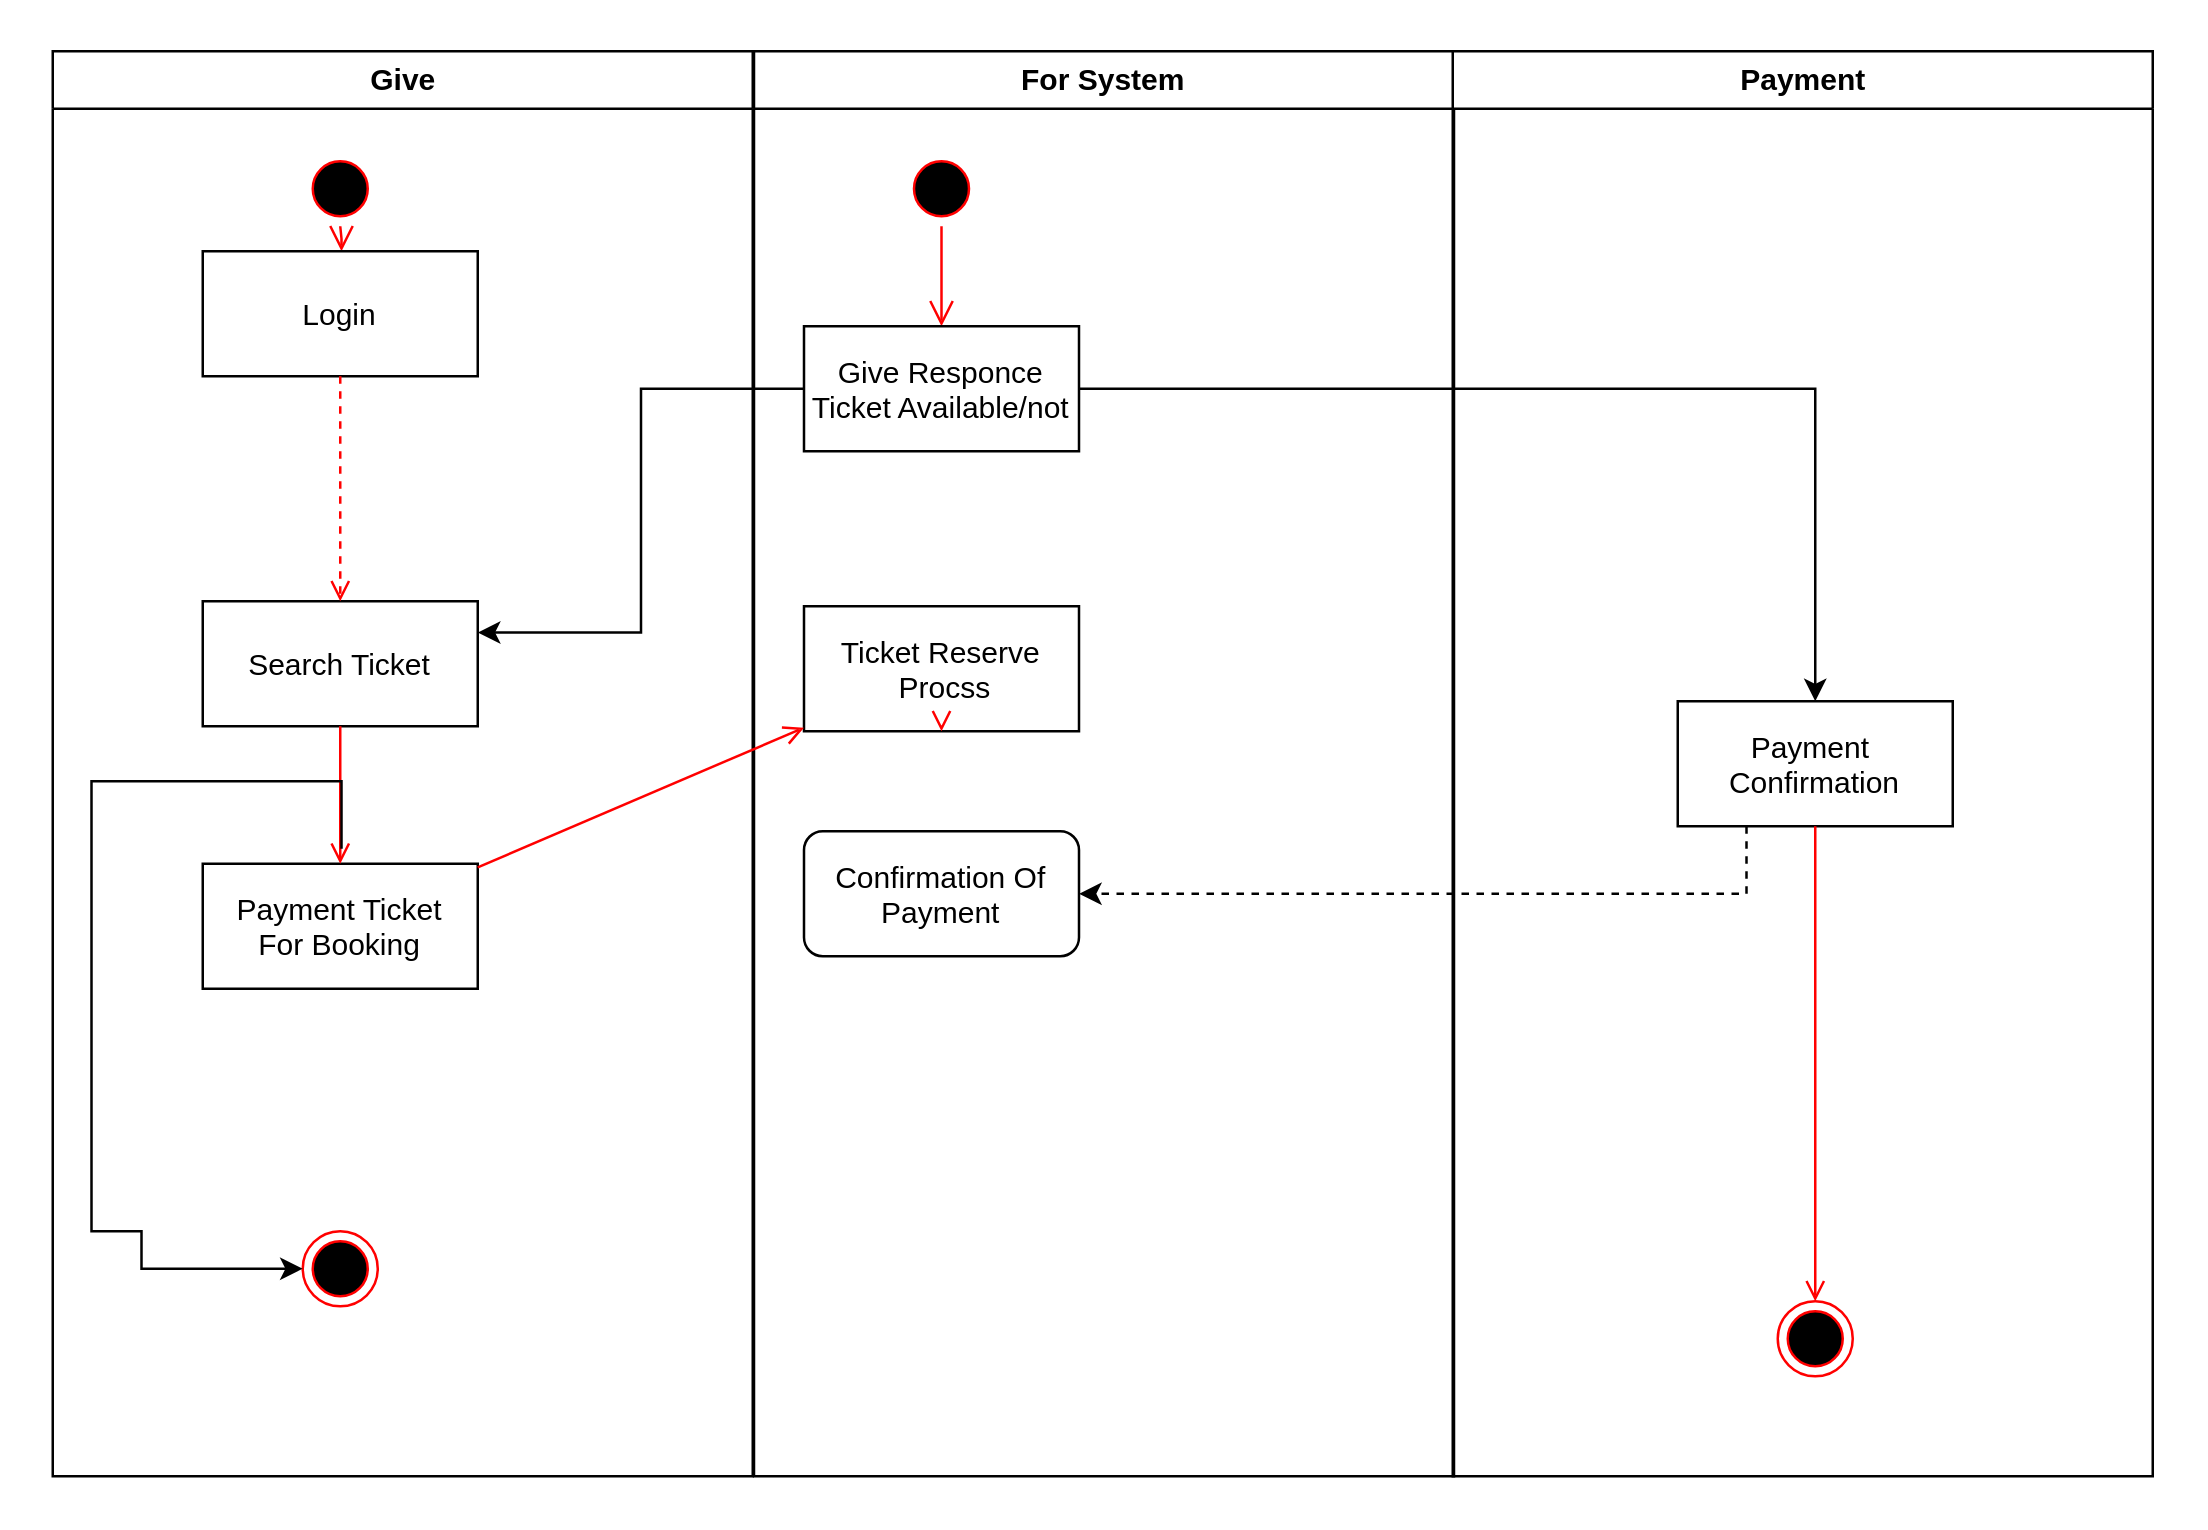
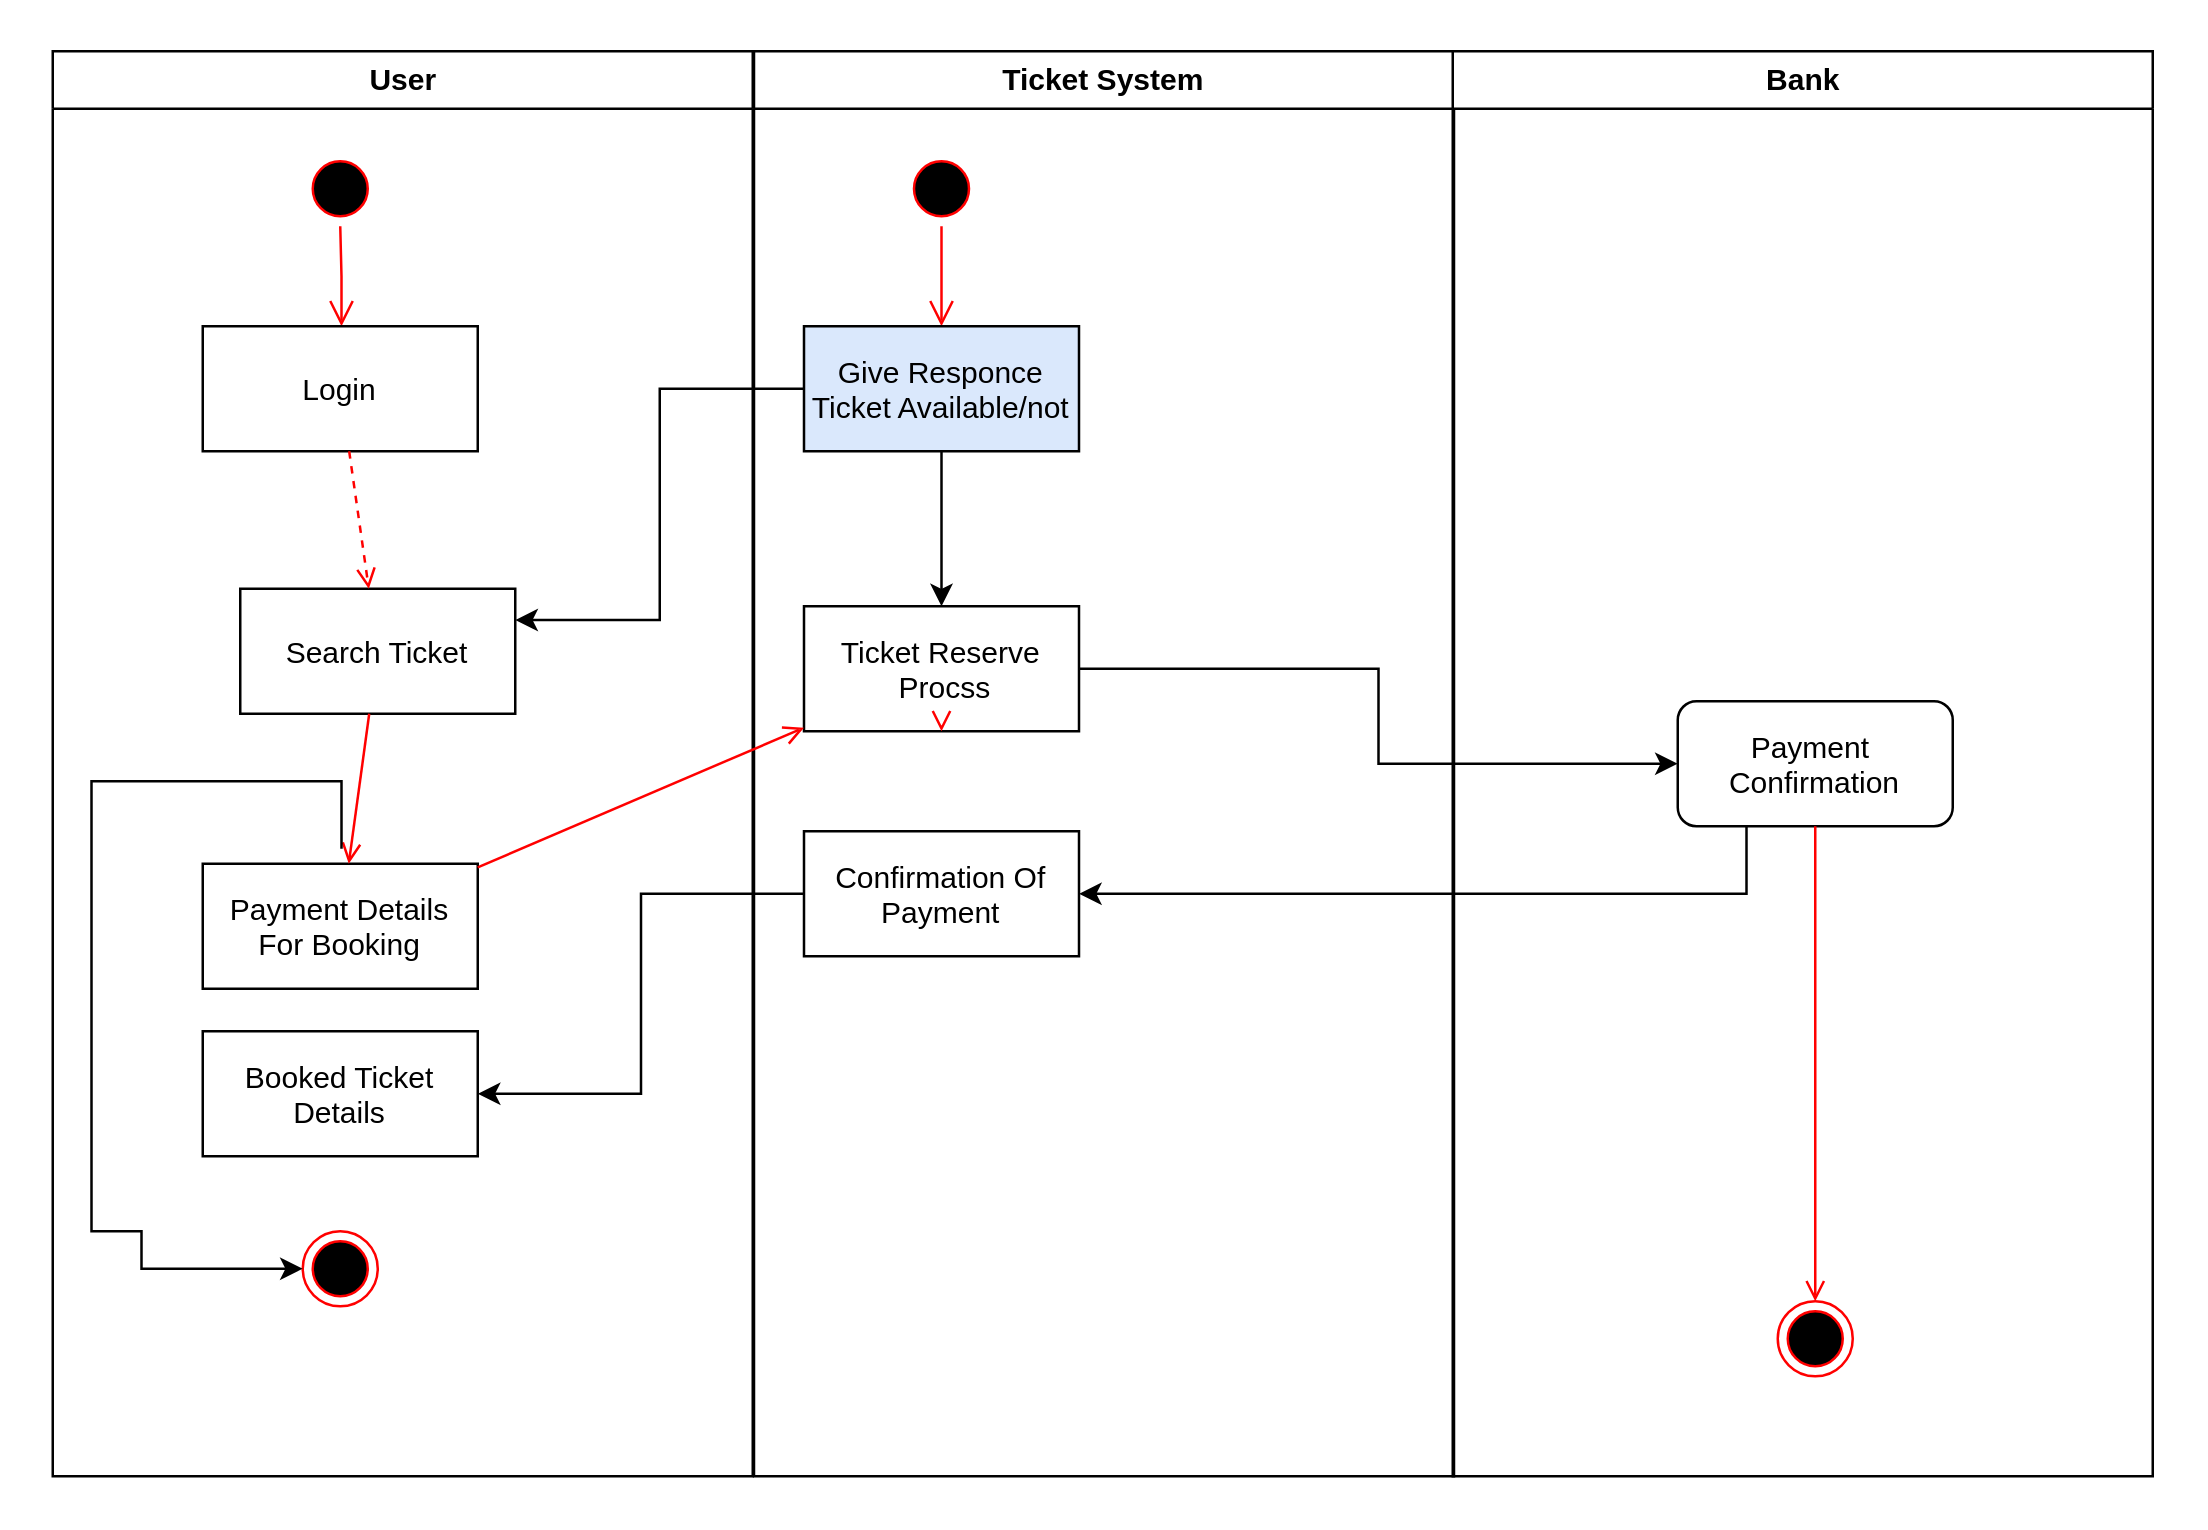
node "Give": label "Give" -> "User"
node "For System": label "For System" -> "Ticket System"
node "Payment": label "Payment" -> "Bank"
node "Login": moved (340, 314) -> (340, 389)
node "Give Responce Ticket Available/not": fillcolor #ffffff -> #dae8fc
edge "Give Responce Ticket Available/not" -> "Payment Confirmation": now "Give Responce Ticket Available/not" -> "Ticket Reserve Procss"
node "Search Ticket": moved (340, 664) -> (378, 651)
edge "Ticket Reserve Procss" -> "Payment Confirmation": added
node "Payment Confirmation": shape rectangle -> rounded rectangle
node "Confirmation Of Payment": shape rounded rectangle -> rectangle
edge "Payment Confirmation" -> "Confirmation Of Payment": style dashed -> solid
node "Payment Ticket For Booking": label "Payment Ticket For Booking" -> "Payment Details For Booking"
edge "Confirmation Of Payment" -> "Booked Ticket Details": added
node "Booked Ticket Details": added
